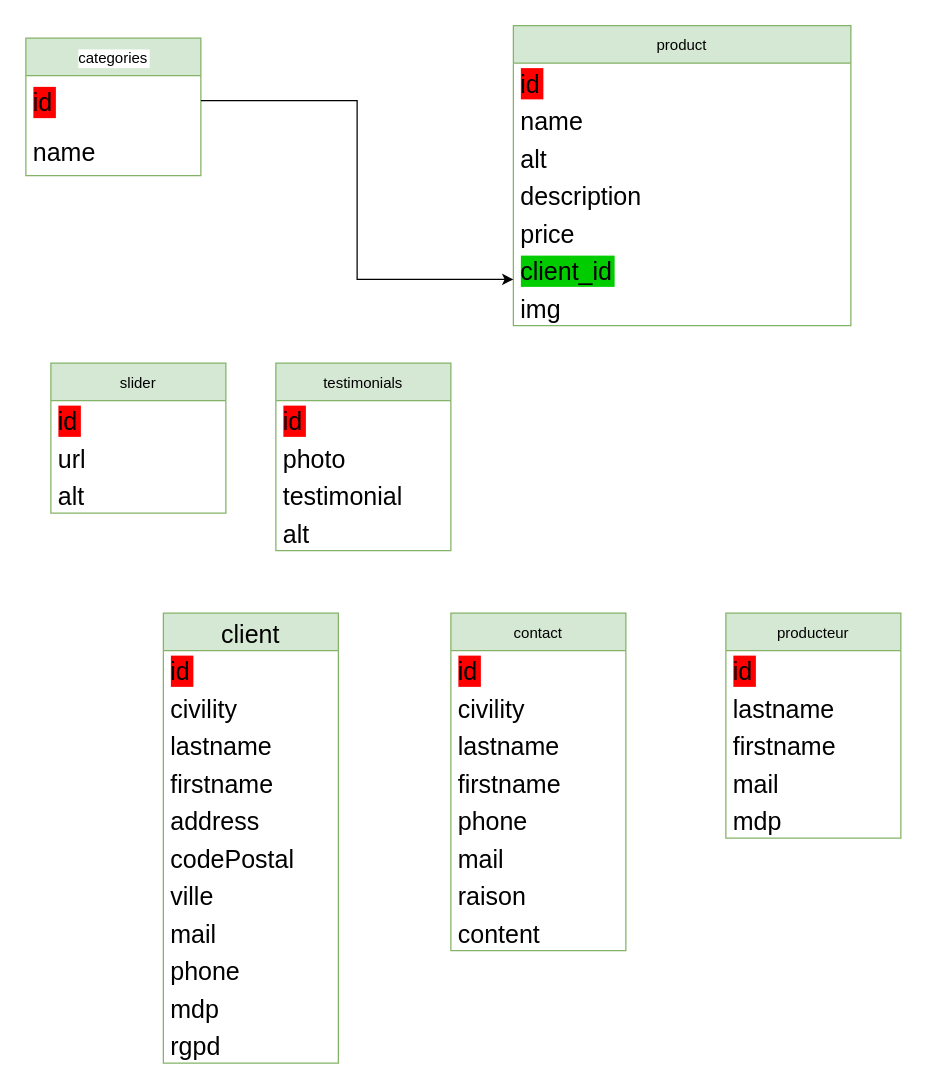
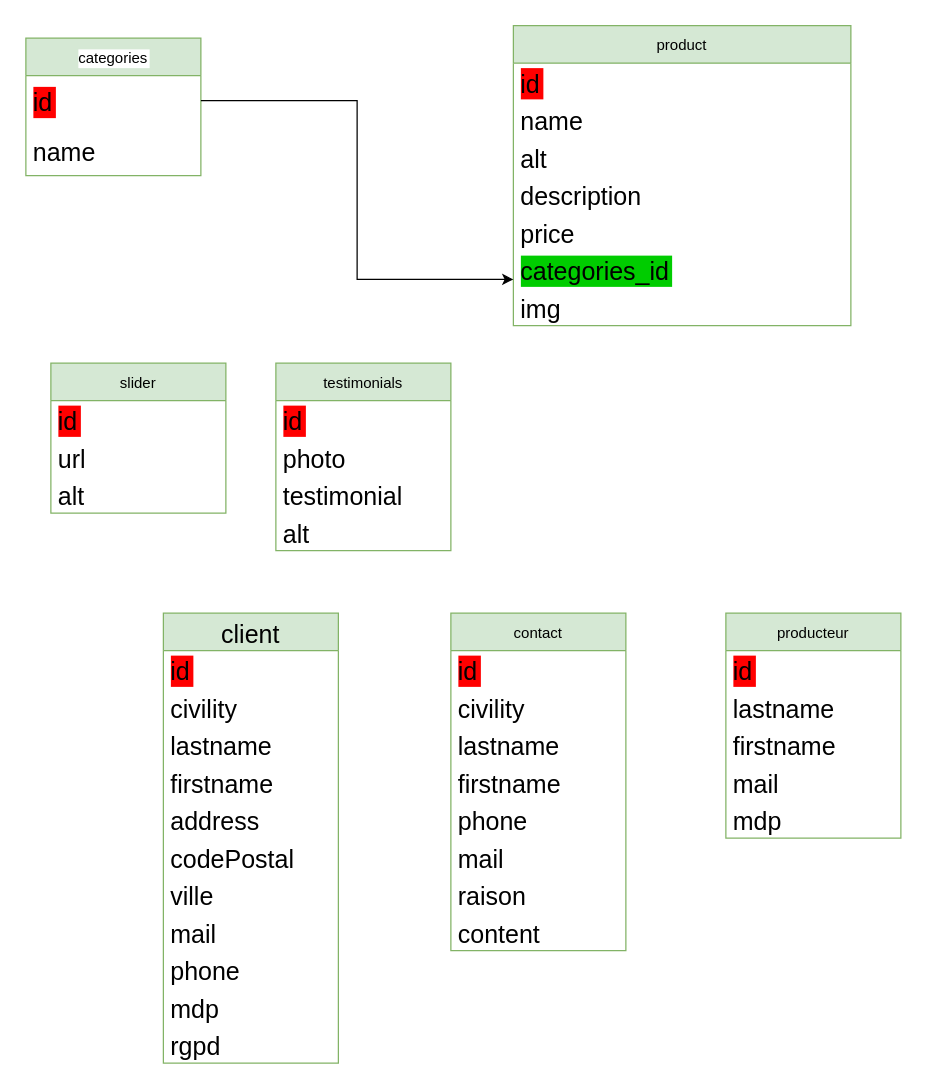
node "client_id": label "client_id" -> "categories_id"
